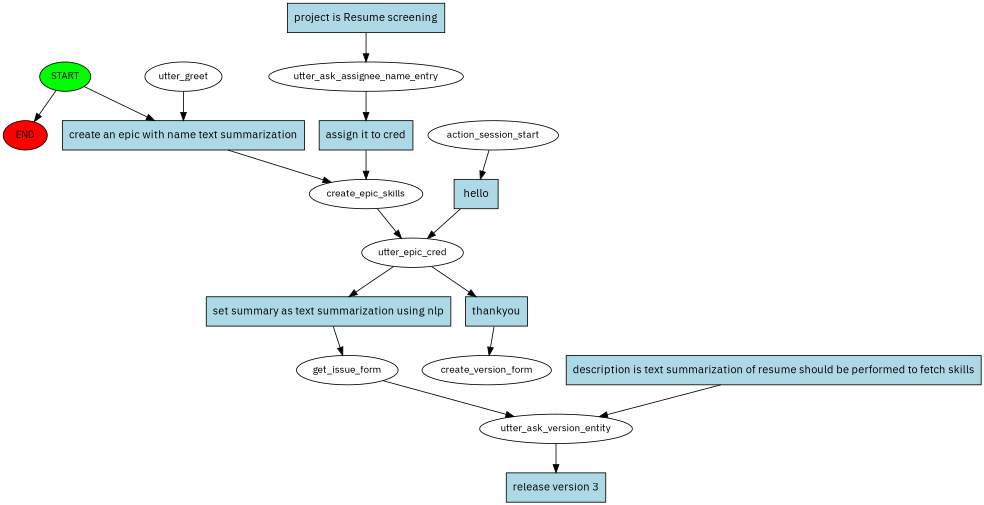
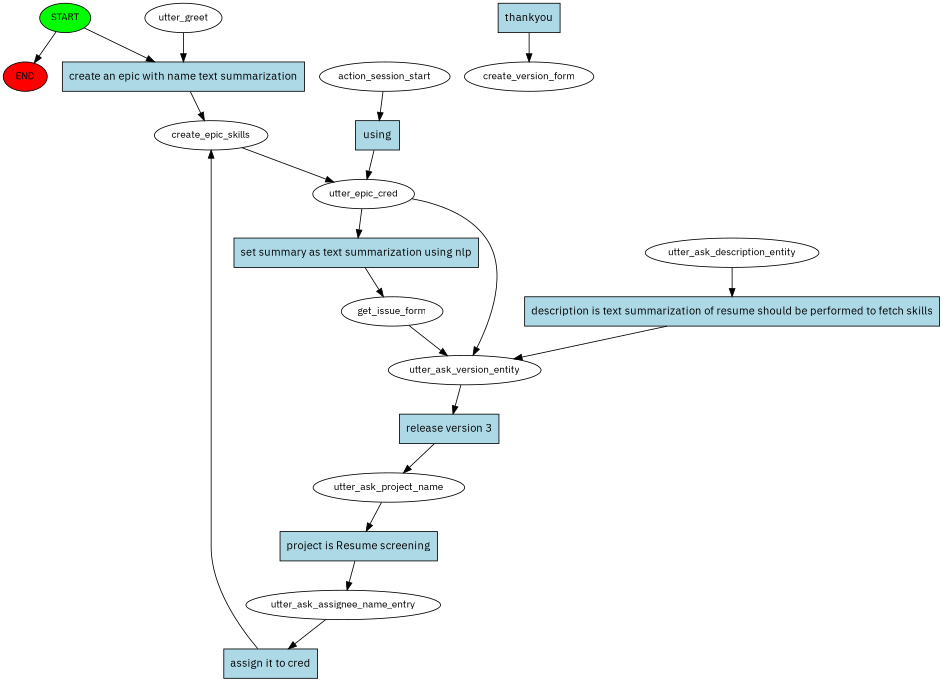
node "hello": label "hello" -> "using"
node "utter_ask_description_entity": added
edge "utter_epic_cred" -> "thankyou": now "utter_epic_cred" -> "utter_ask_version_entity"
node "utter_ask_project_name": added
